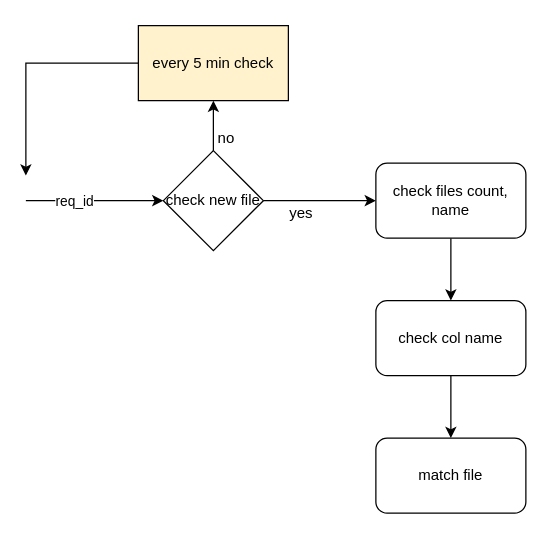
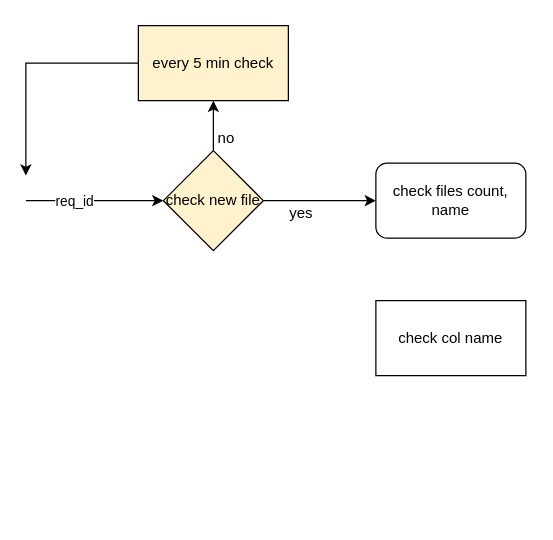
node "check new file": fillcolor #ffffff -> #fff2cc
edge "check files count, name" -> "check col name": removed
node "check col name": shape rounded rectangle -> rectangle
edge "check col name" -> "match file": removed
node "match file": removed
